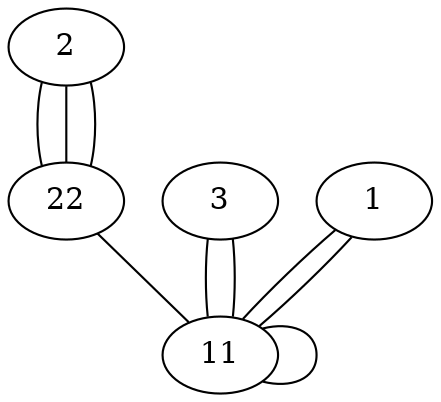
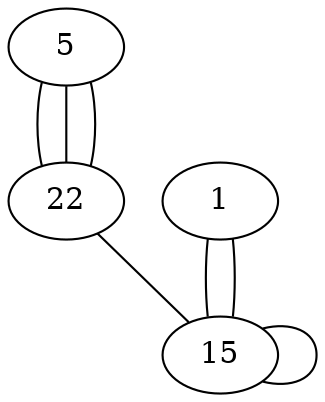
node "2": label "2" -> "5"
node "3": removed
node "11": label "11" -> "15"
